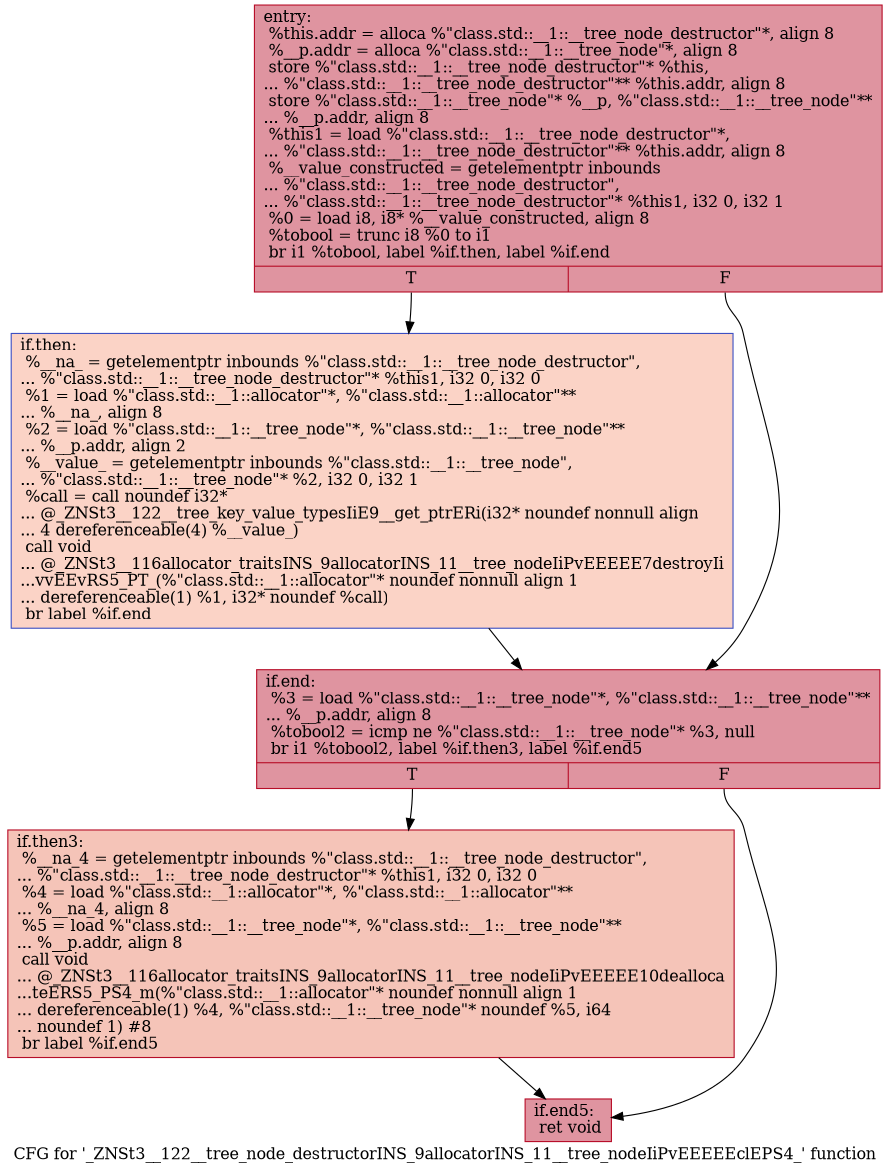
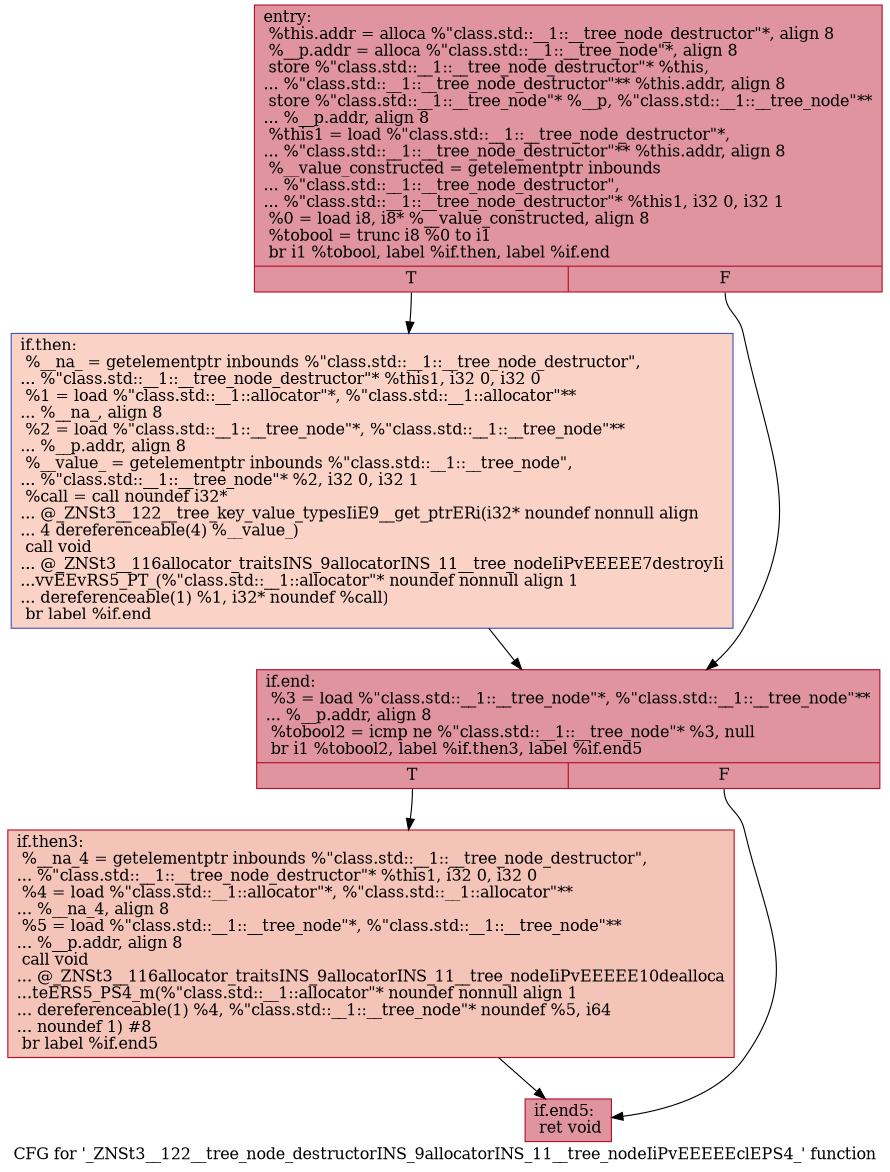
node "if.then:": text "... %__p.addr, align 2" -> "... %__p.addr, align 8"
